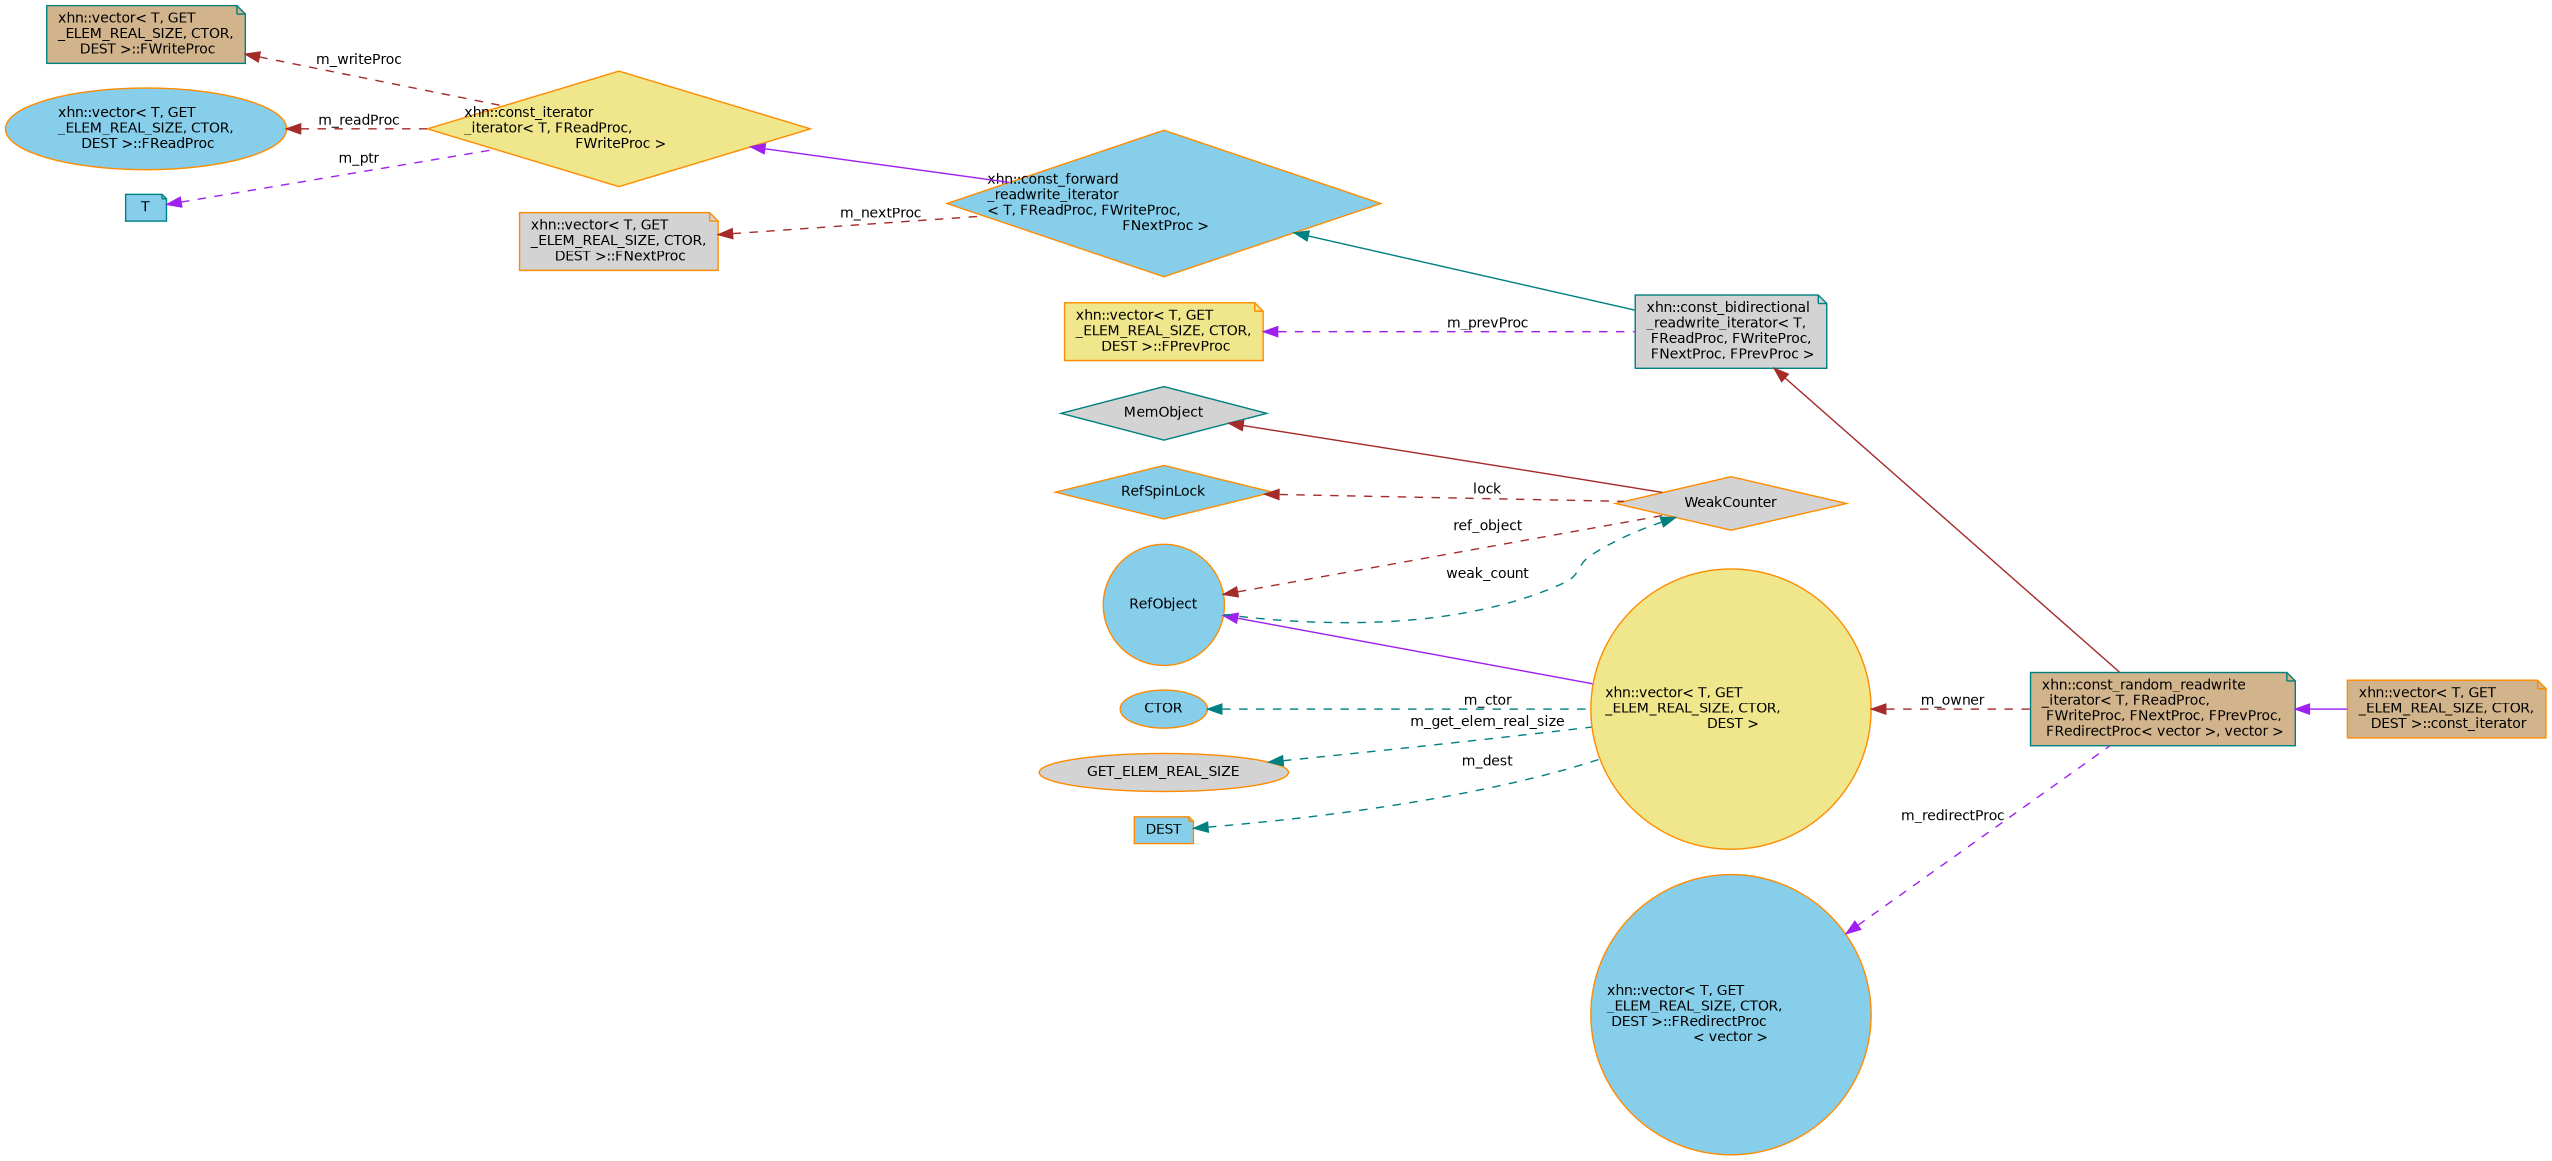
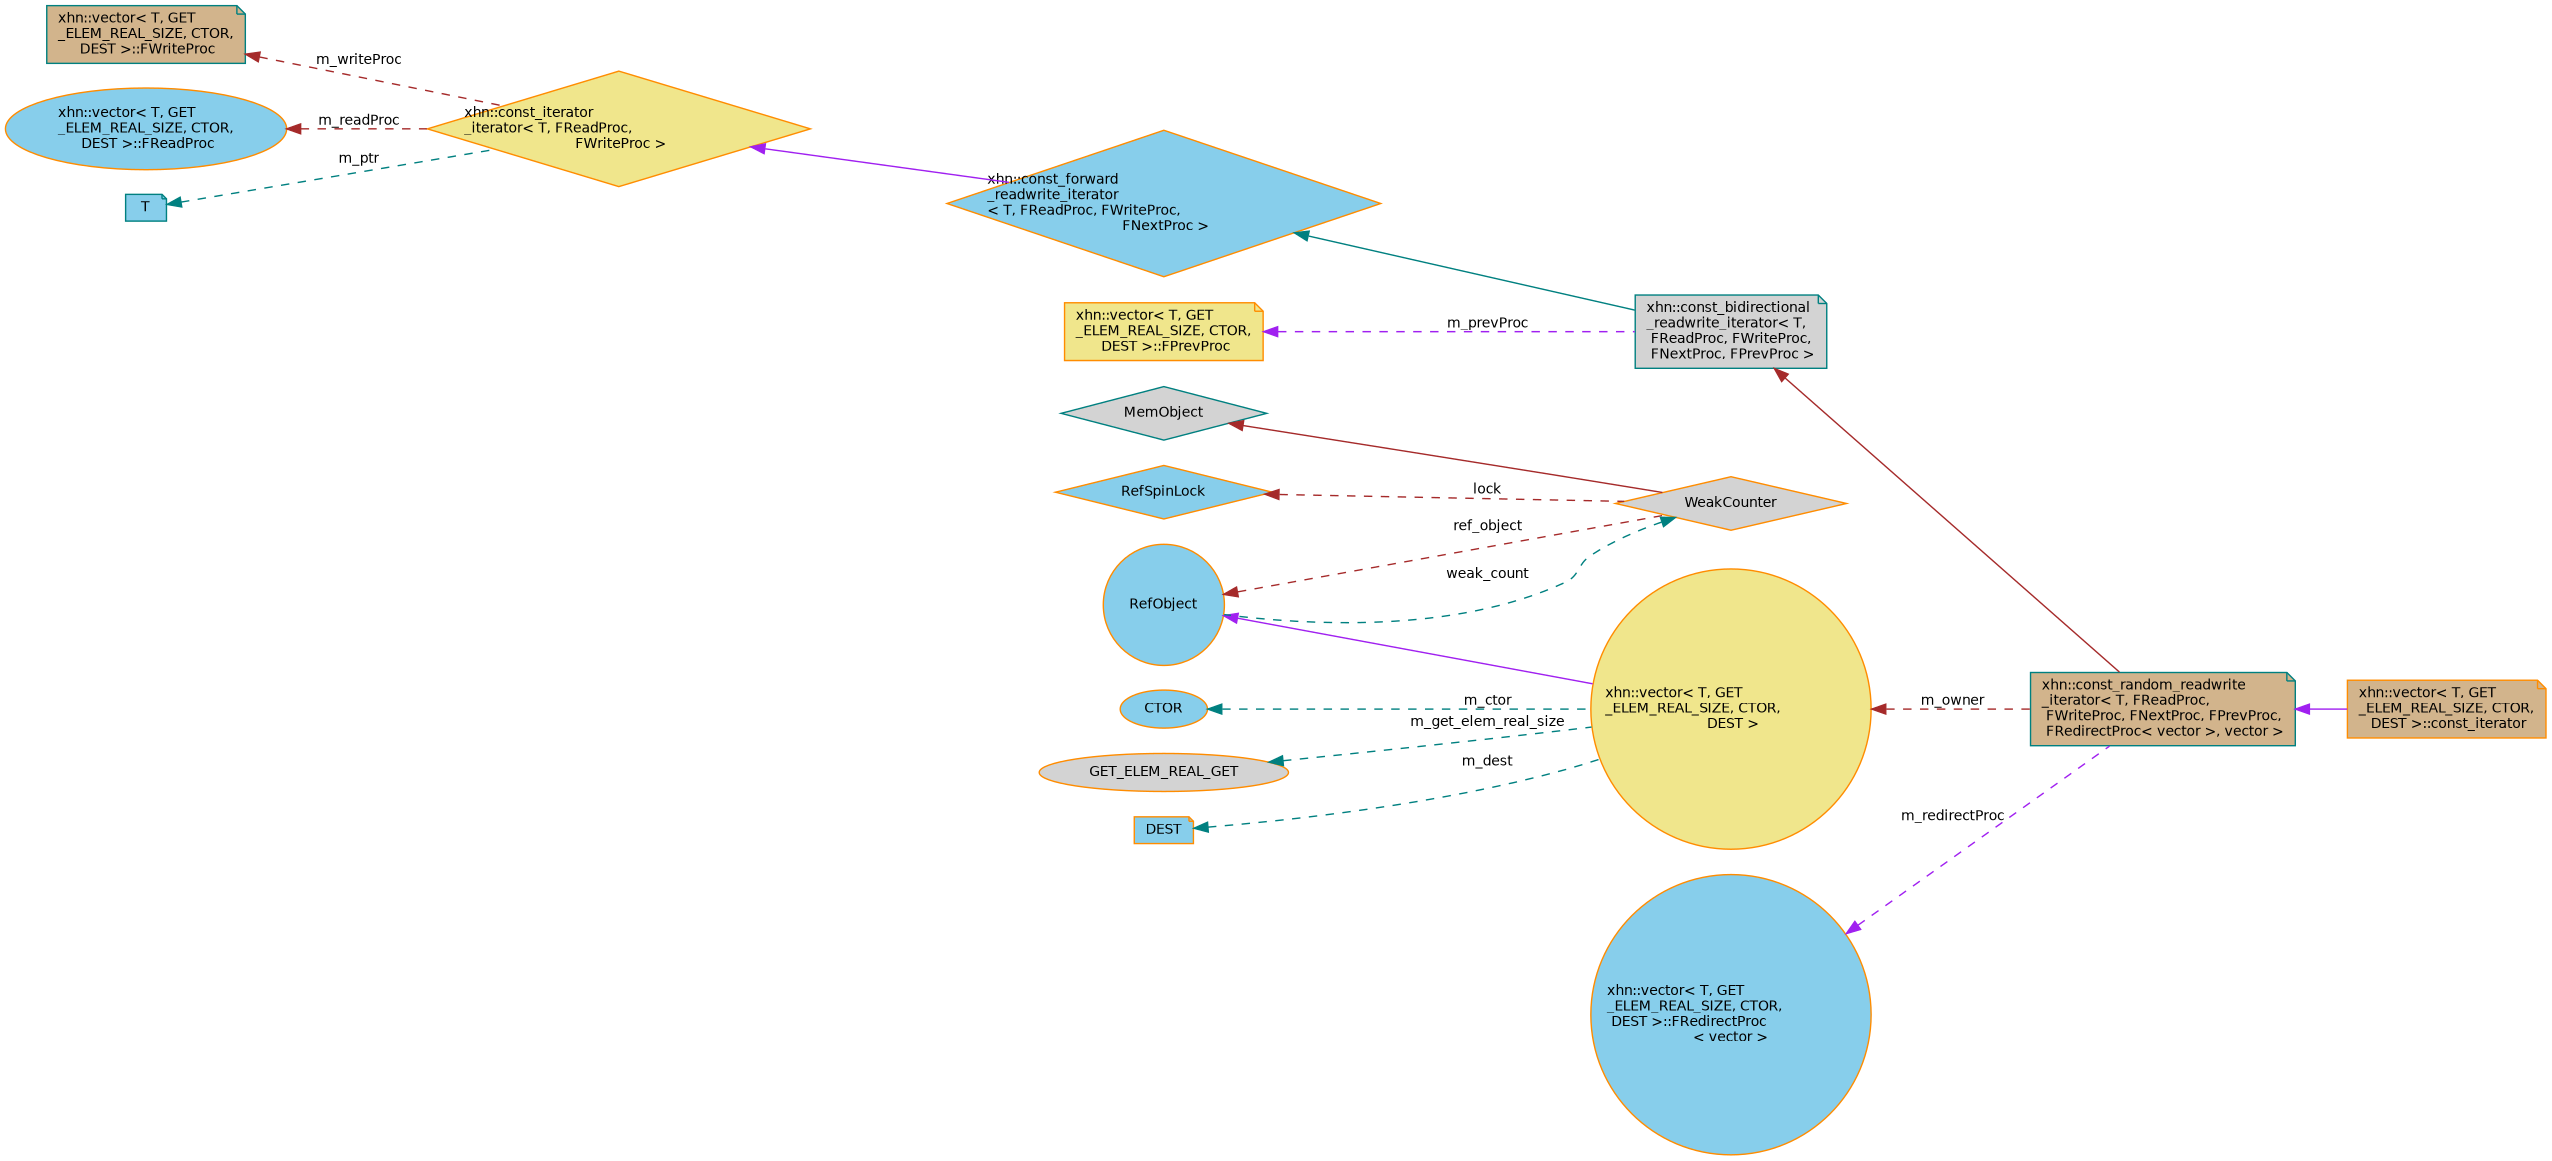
edge "xhn::const_iterator _iterator< T, FReadProc, FWriteProc >" -> "T": color purple -> teal
node "xhn::vector< T, GET _ELEM_REAL_SIZE, CTOR, DEST >::FNextProc": removed
node "GET_ELEM_REAL_SIZE": label "GET_ELEM_REAL_SIZE" -> "GET_ELEM_REAL_GET"
